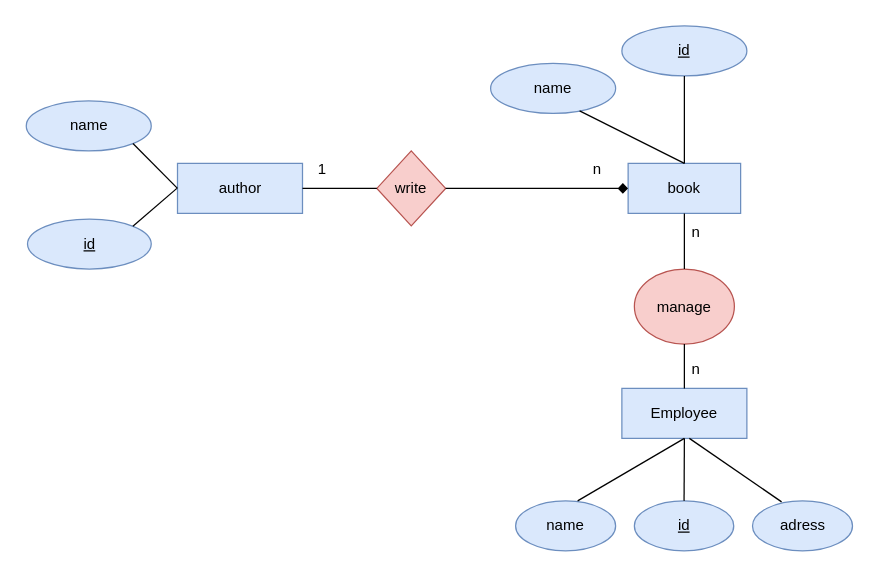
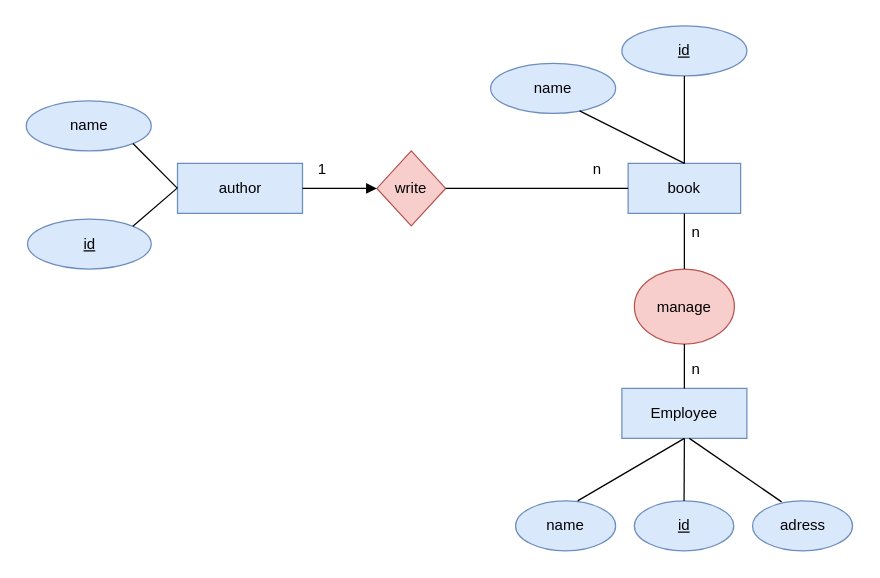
edge "author" -- "write": arrowhead none -> block
edge "write" -> "book": arrowhead diamond -> none
